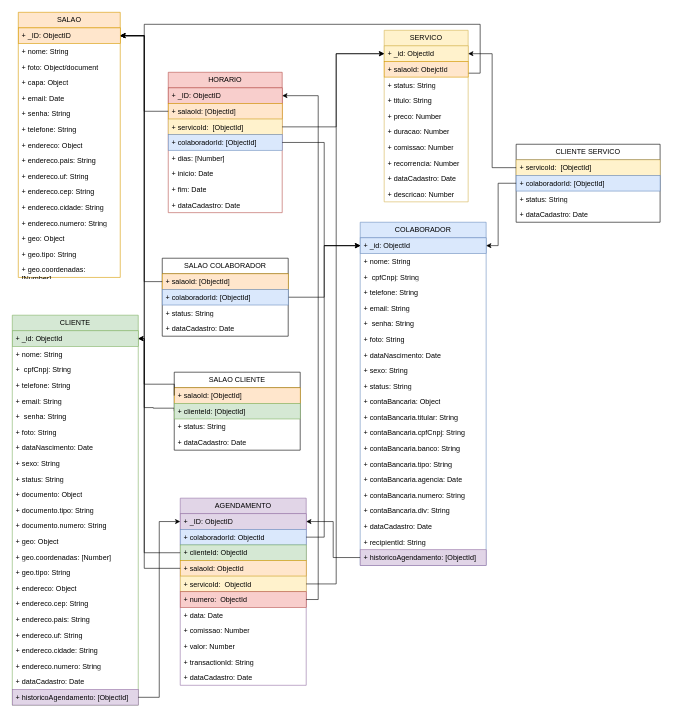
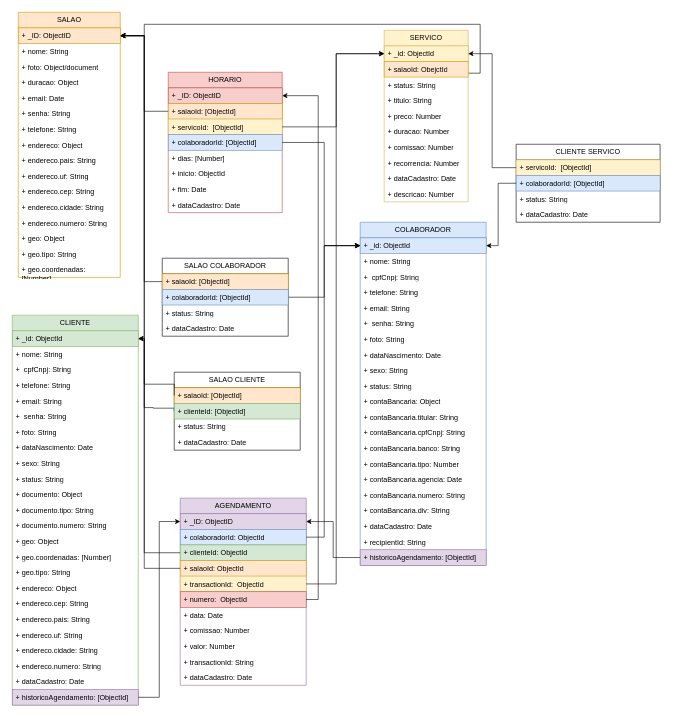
node "+ capa: Object": label "+ capa: Object" -> "+ duracao: Object"
node "+ inicio: Date": label "+ inicio: Date" -> "+ inicio: ObjectId"
node "+ contaBancaria.tipo: String": label "+ contaBancaria.tipo: String" -> "+ contaBancaria.tipo: Number"
node "+ servicoId: ObjectId": label "+ servicoId: ObjectId" -> "+ transactionId: ObjectId"
